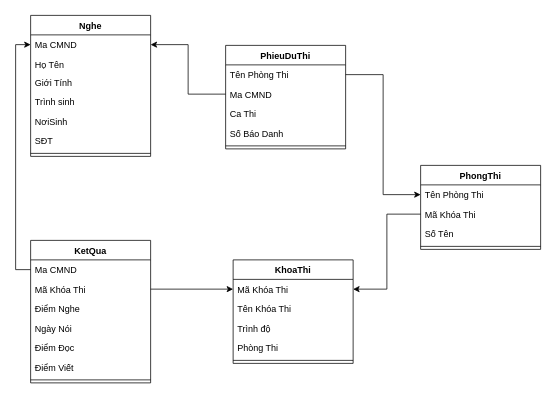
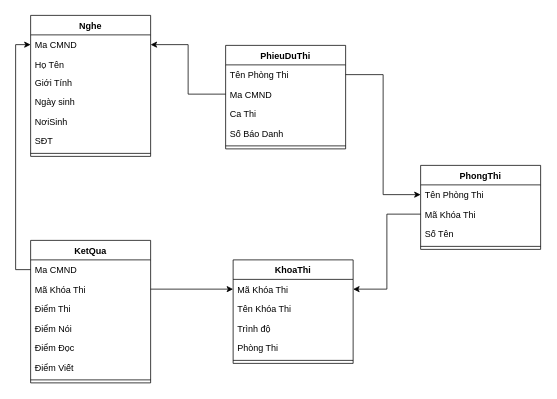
node "Trình sinh": label "Trình sinh" -> "Ngày sinh"
node "Điểm Nghe": label "Điểm Nghe" -> "Điểm Thi"
node "Ngày Nói": label "Ngày Nói" -> "Điểm Nói"
